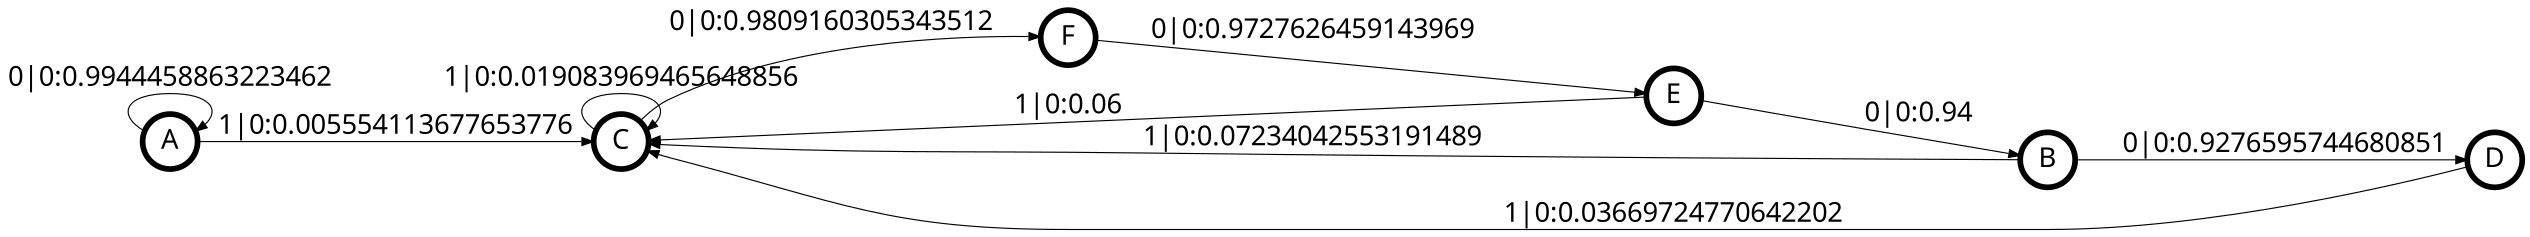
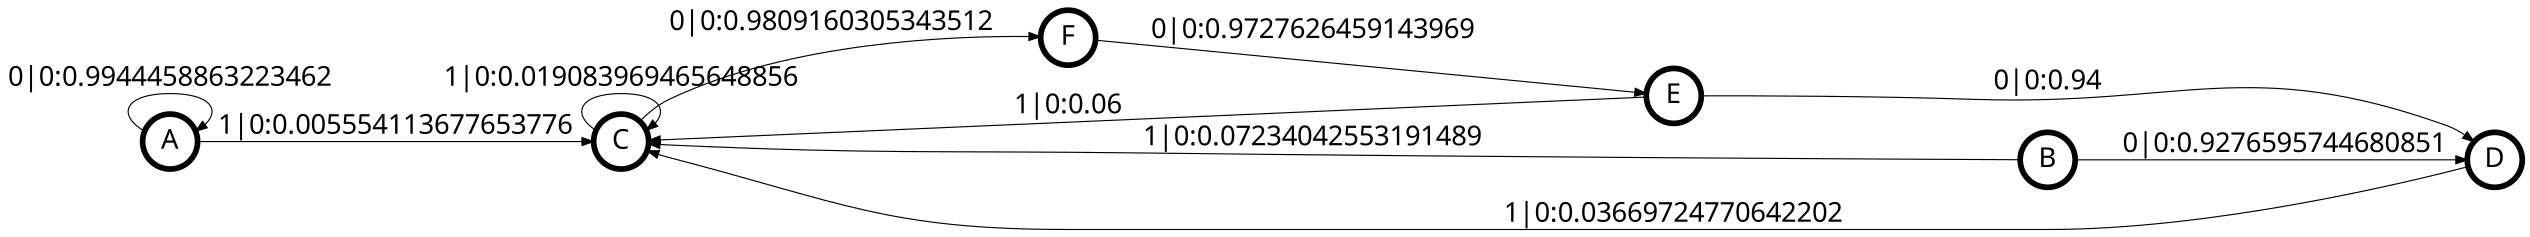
edge "E" -> "B": now "E" -> "D"
